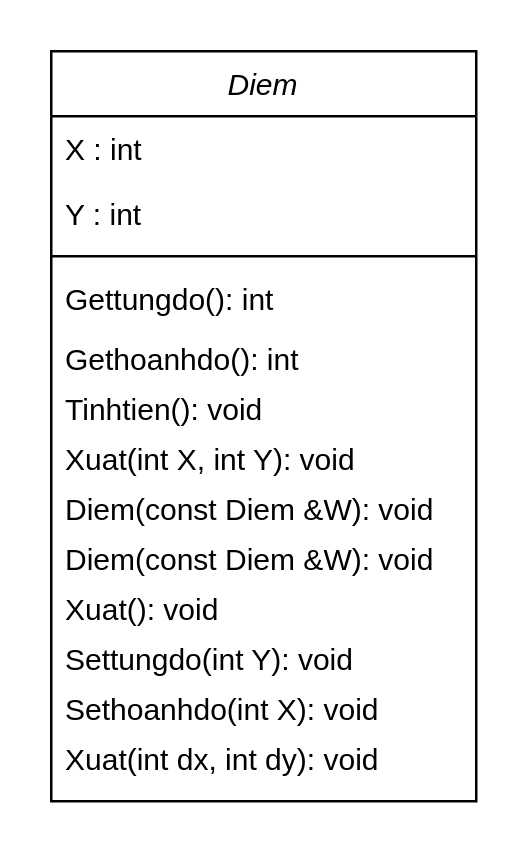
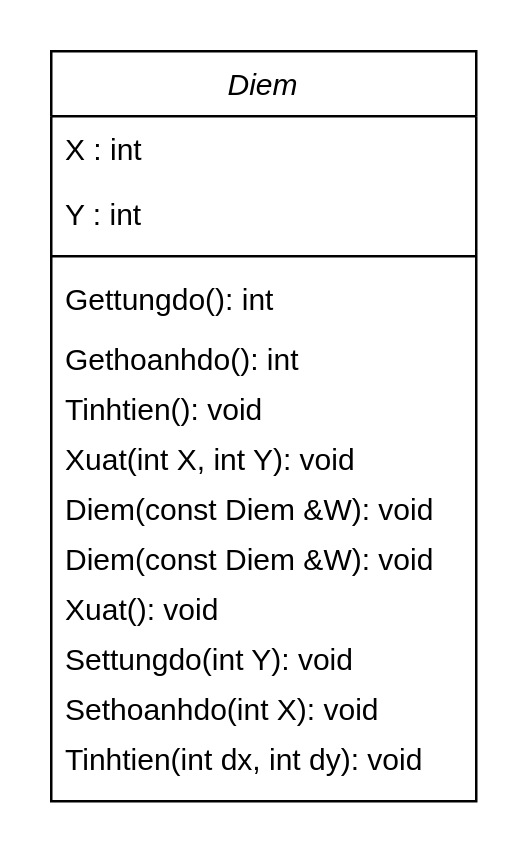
node "Xuat(int dx, int dy): void": label "Xuat(int dx, int dy): void" -> "Tinhtien(int dx, int dy): void"
